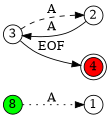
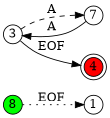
node "2": label "2" -> "7"
edge "8" -> "1": label "A" -> "EOF"
